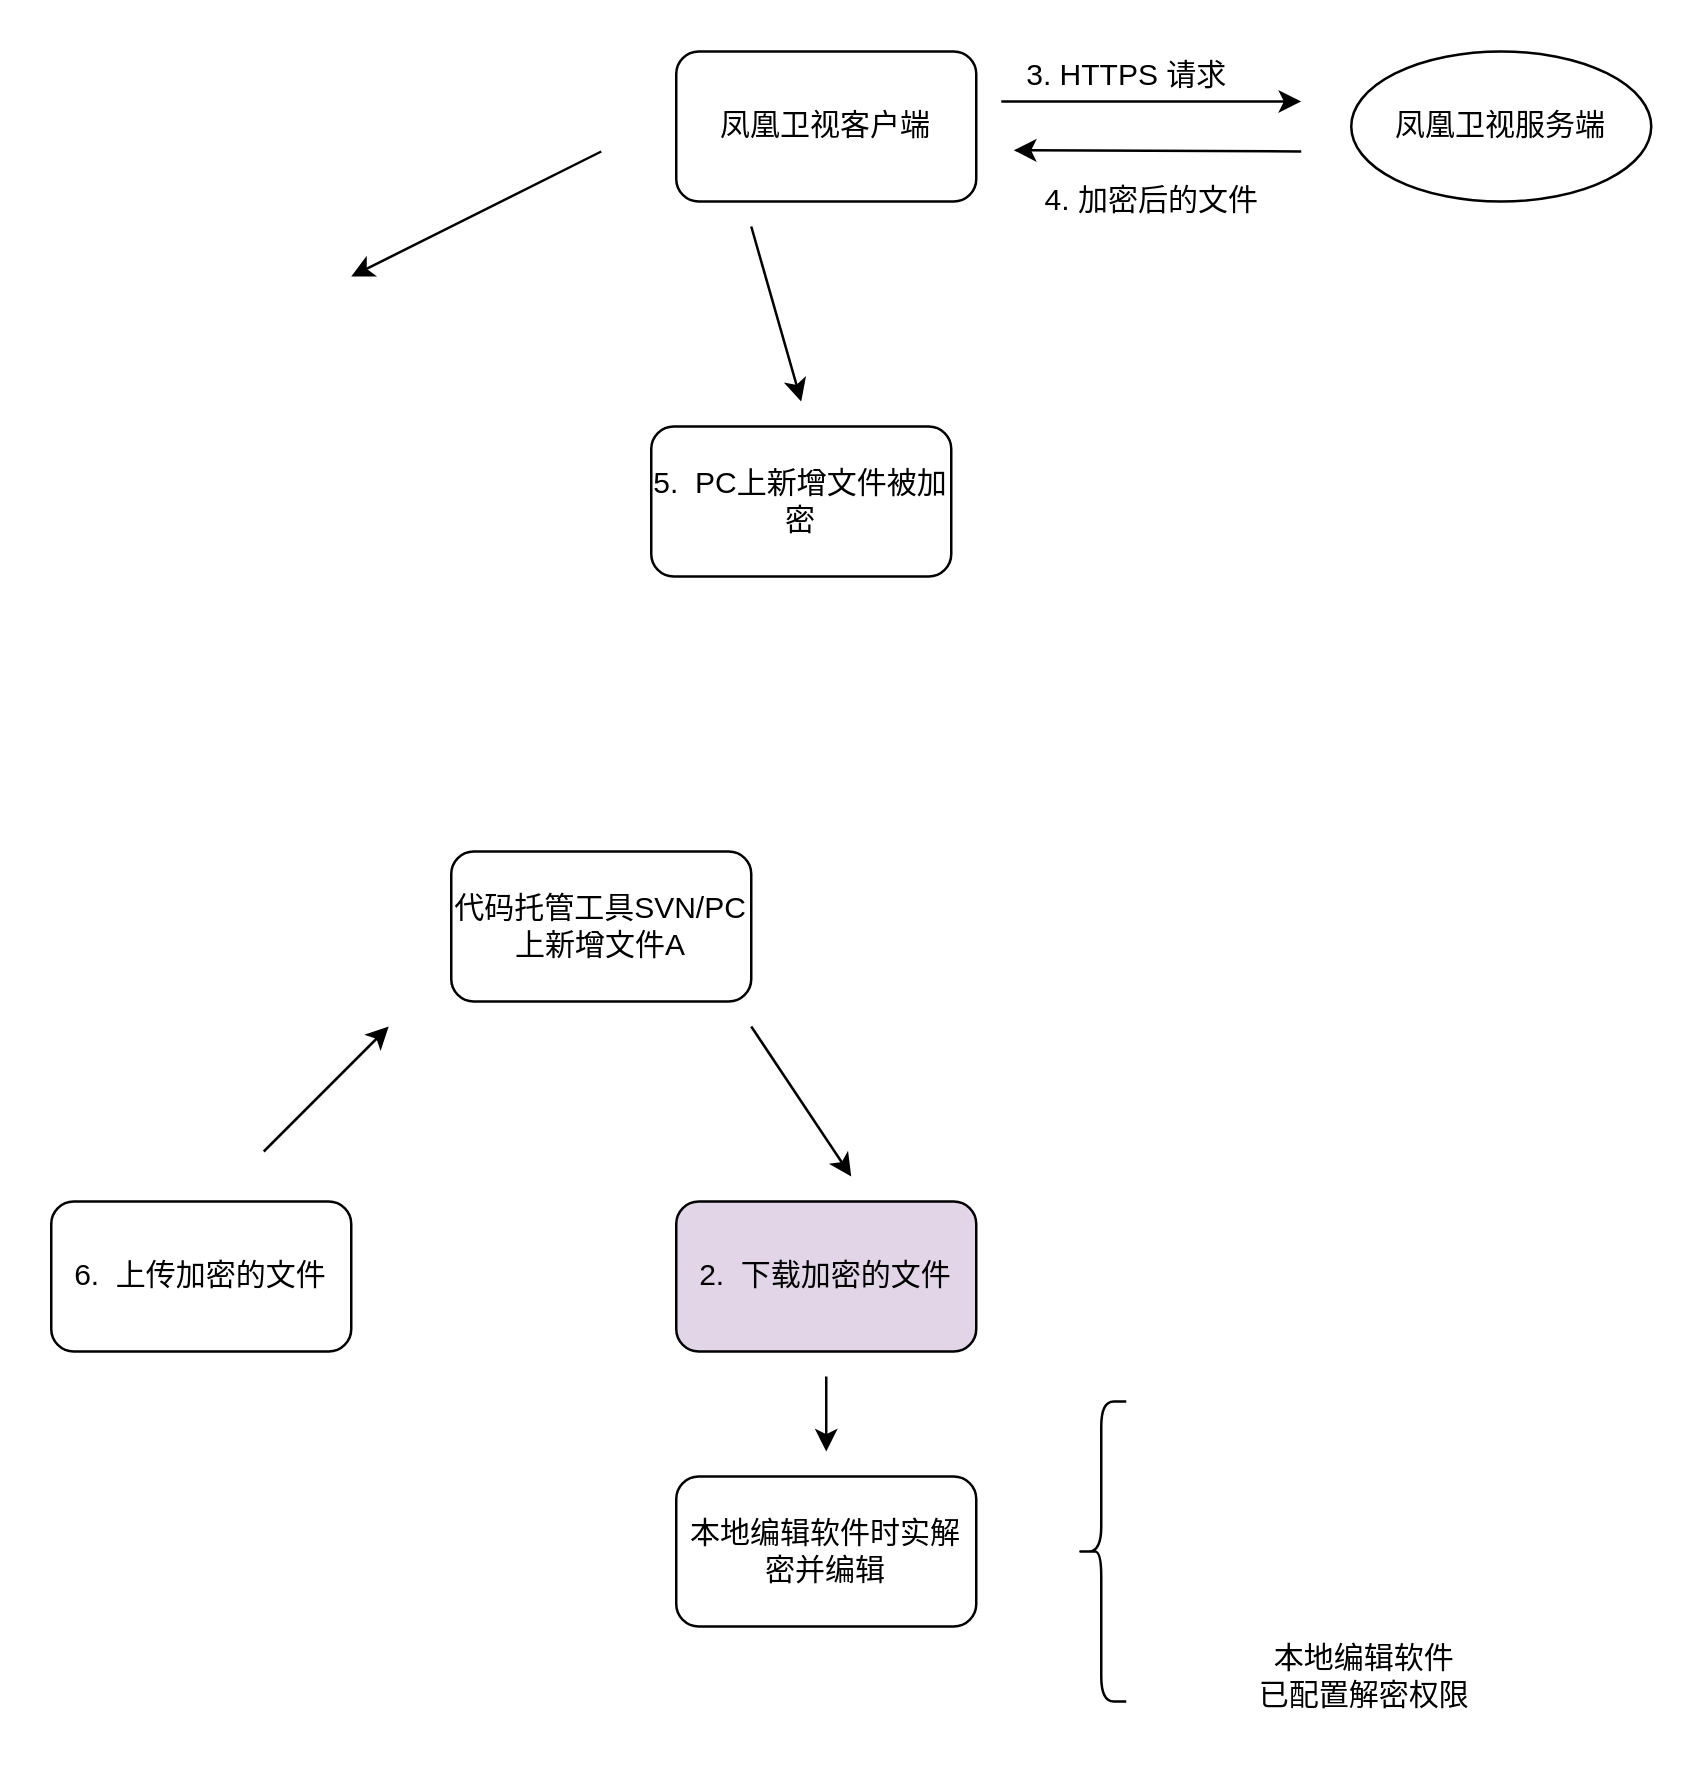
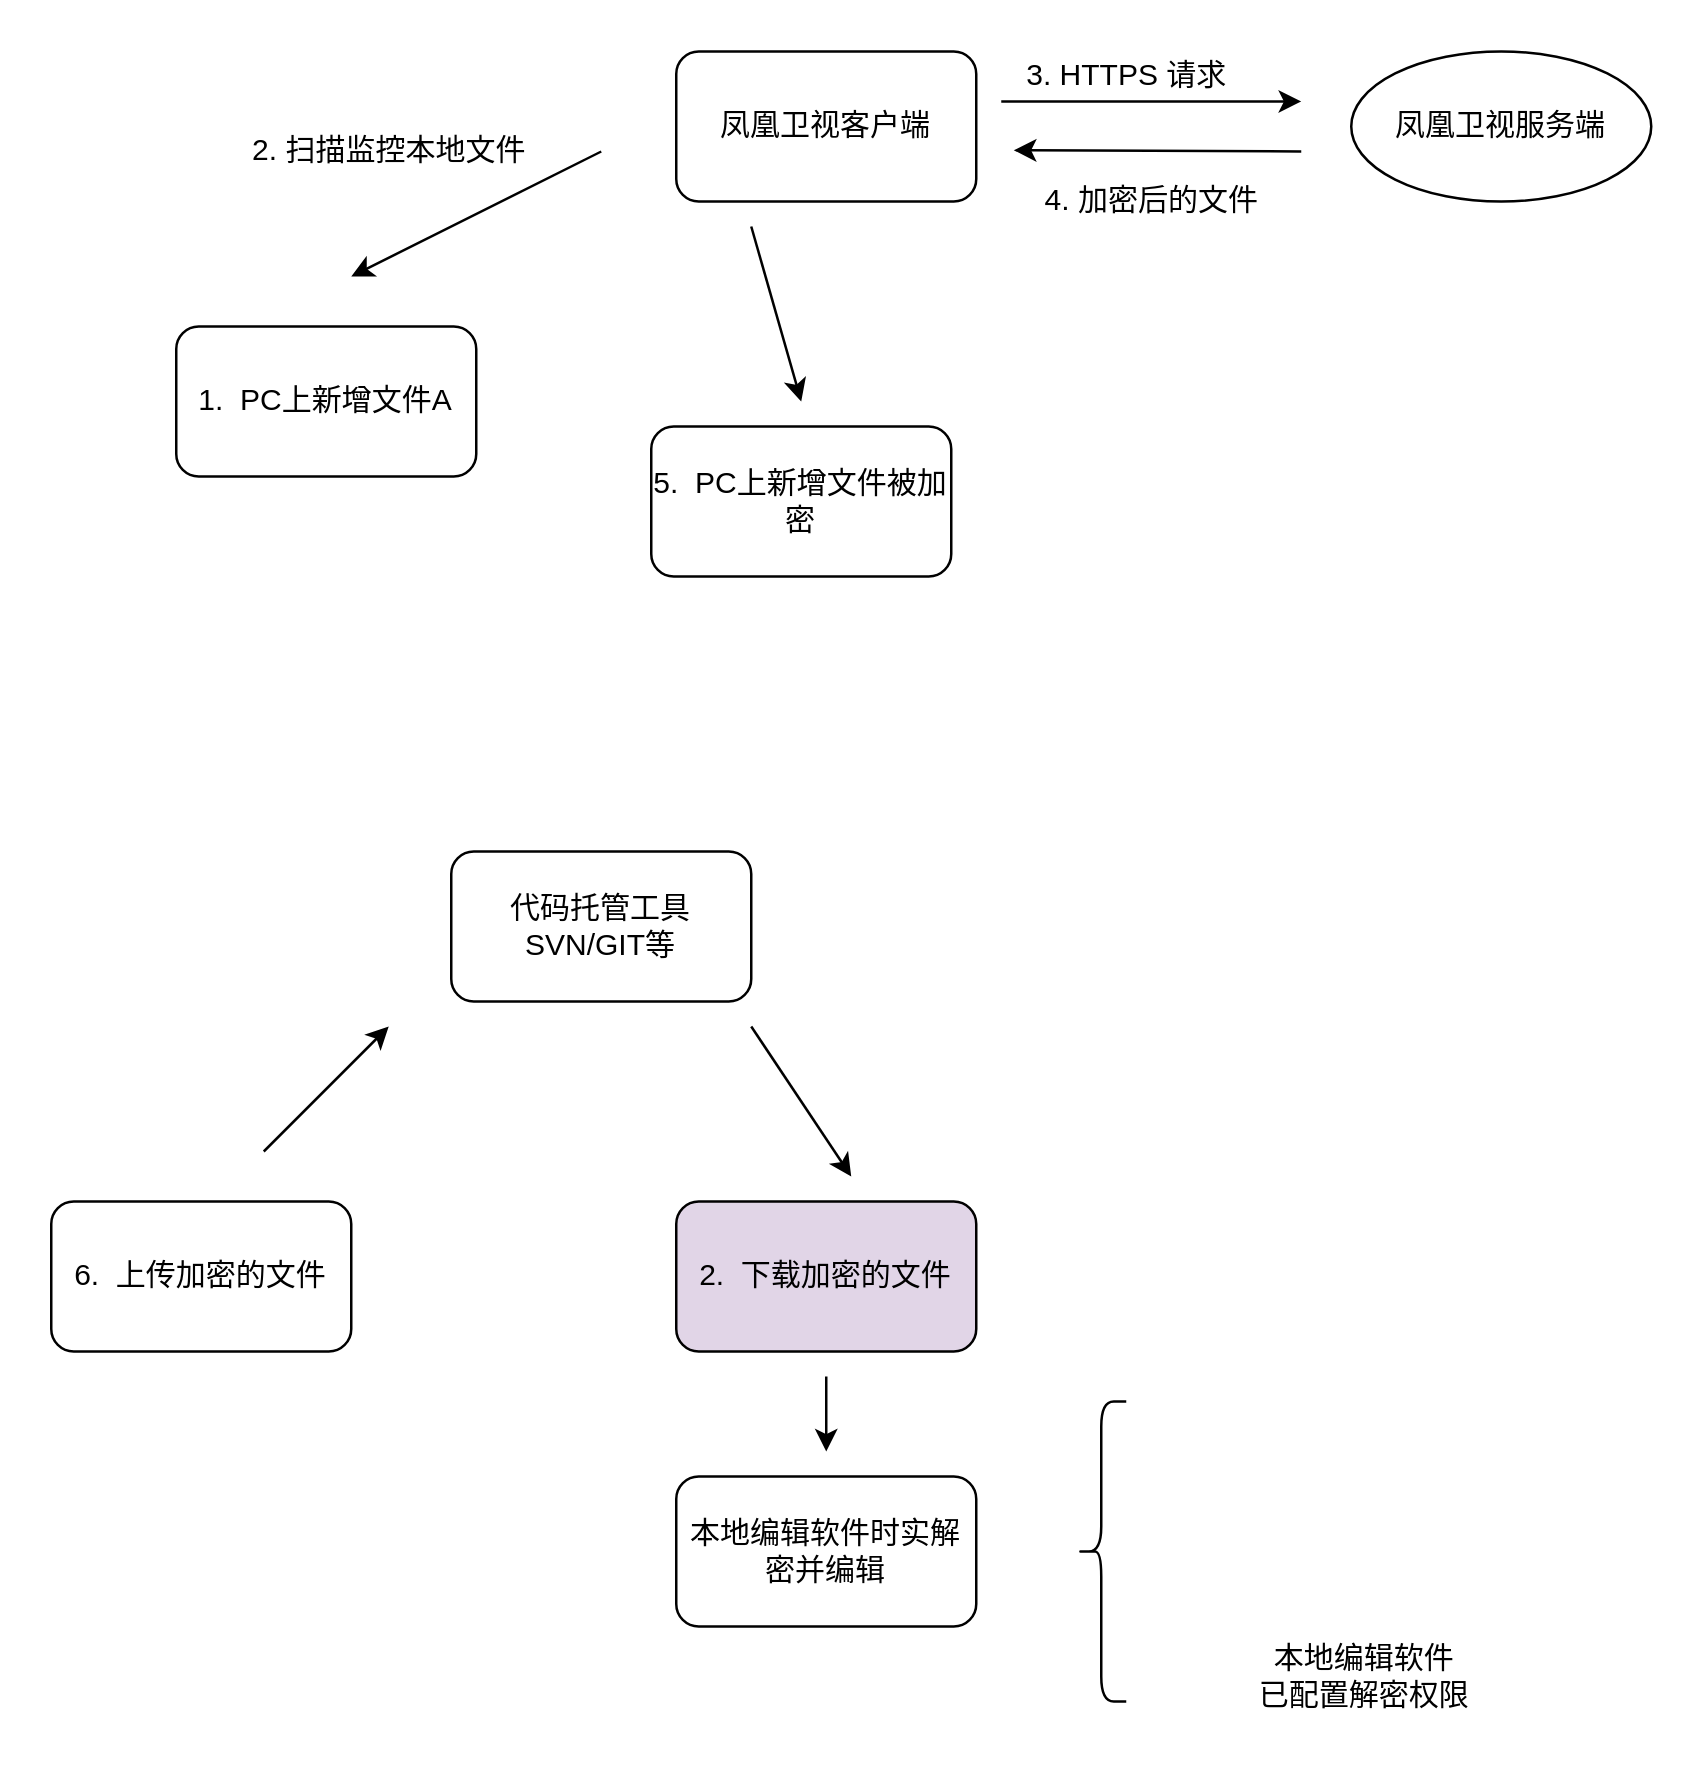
node "2. 扫描监控本地文件": added
node "1. PC上新增文件A": added
node "代码托管工具SVN/PC上新增文件A": label "代码托管工具SVN/PC上新增文件A" -> "代码托管工具SVN/GIT等"
